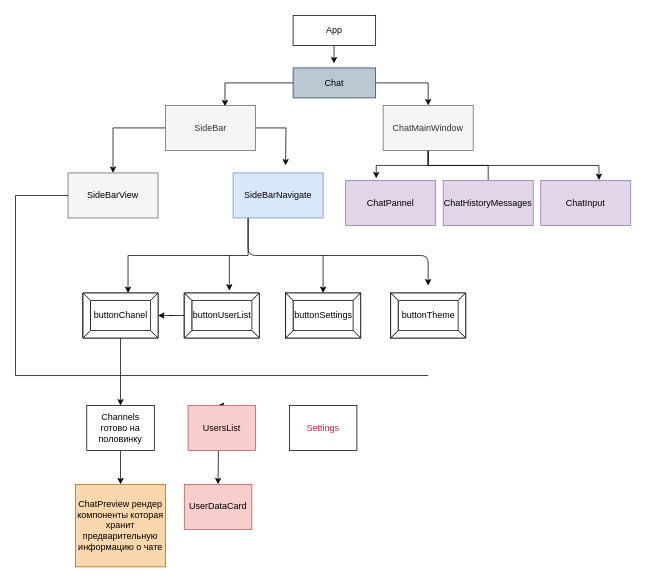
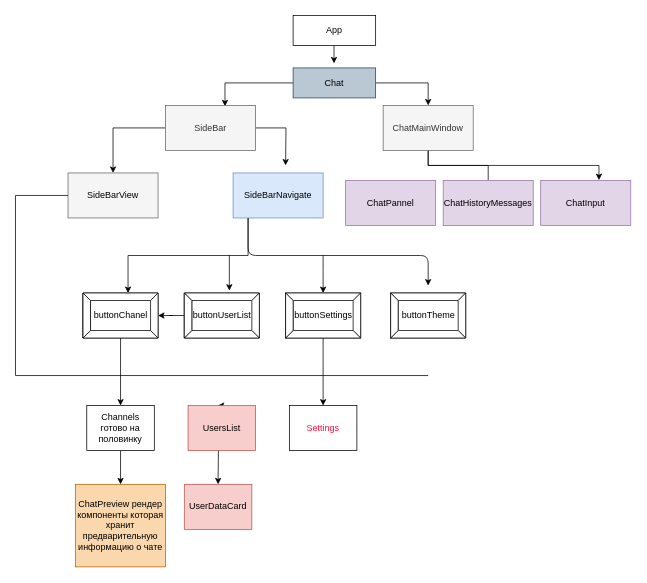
edge "ChatMainWindow" -> "ChatPannel": removed
edge "buttonSettings" -> "Settings": added
